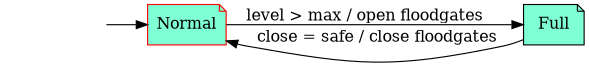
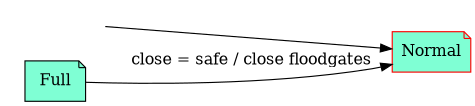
edge "Normal" -> "Full": removed, label "level > max / open floodgates"
